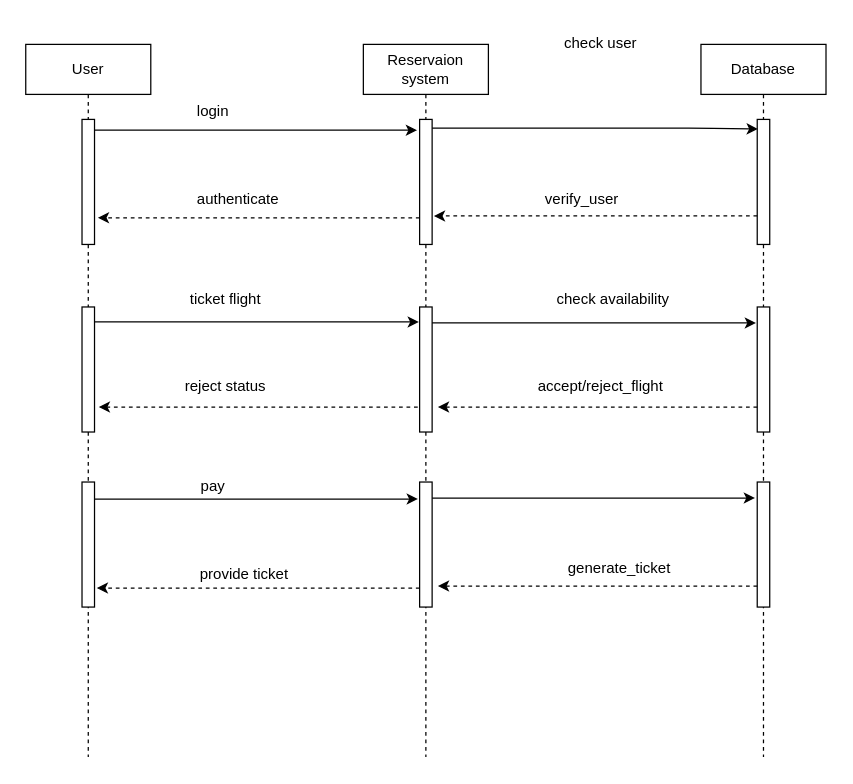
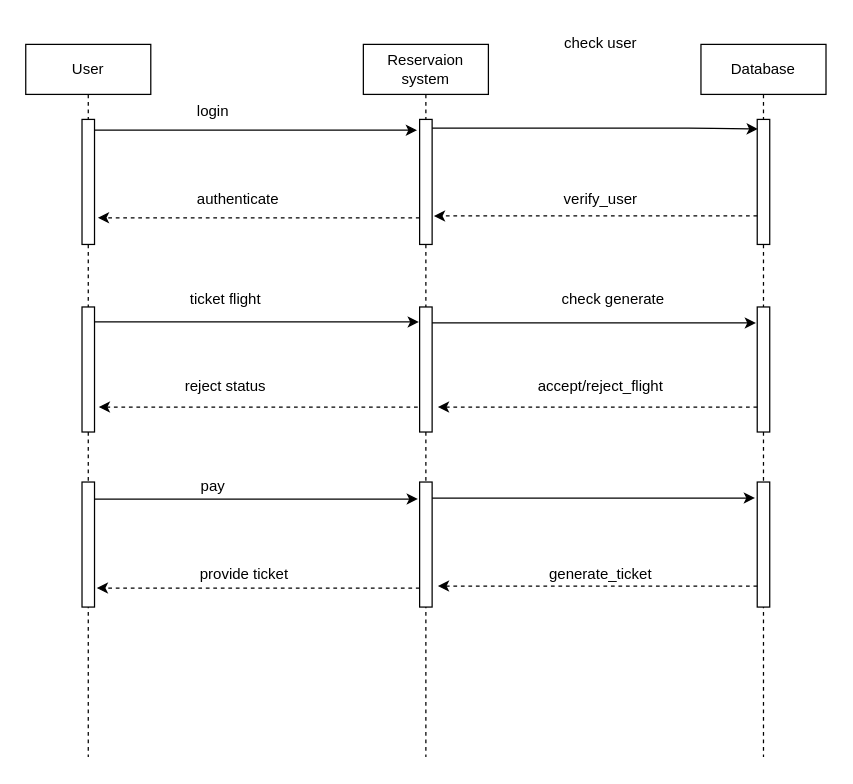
node "verify_user": moved (582, 198) -> (601, 198)
node "check availability": label "check availability" -> "check generate"
node "generate_ticket": moved (619, 567) -> (601, 573)
